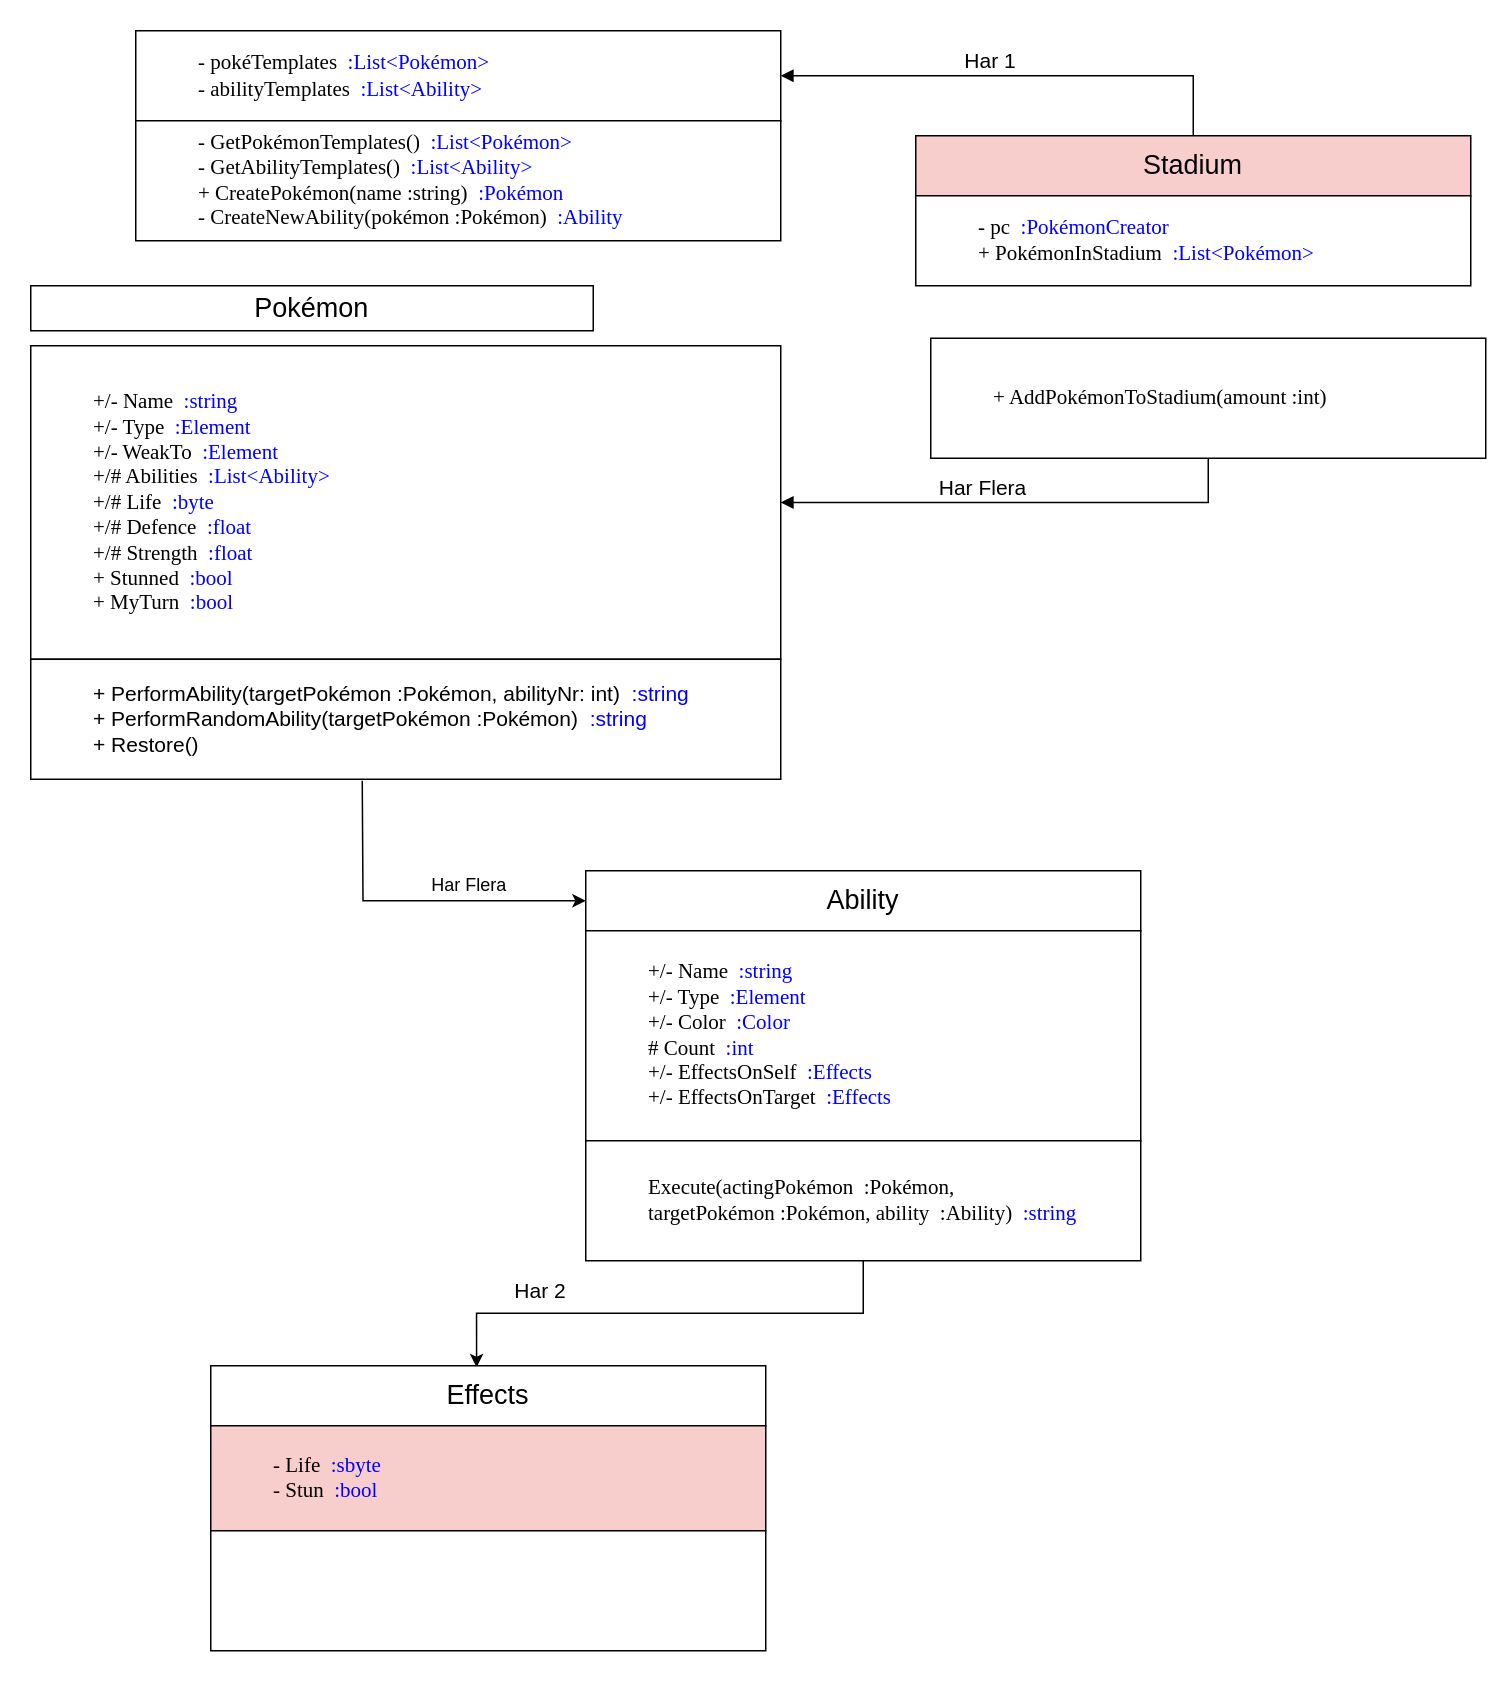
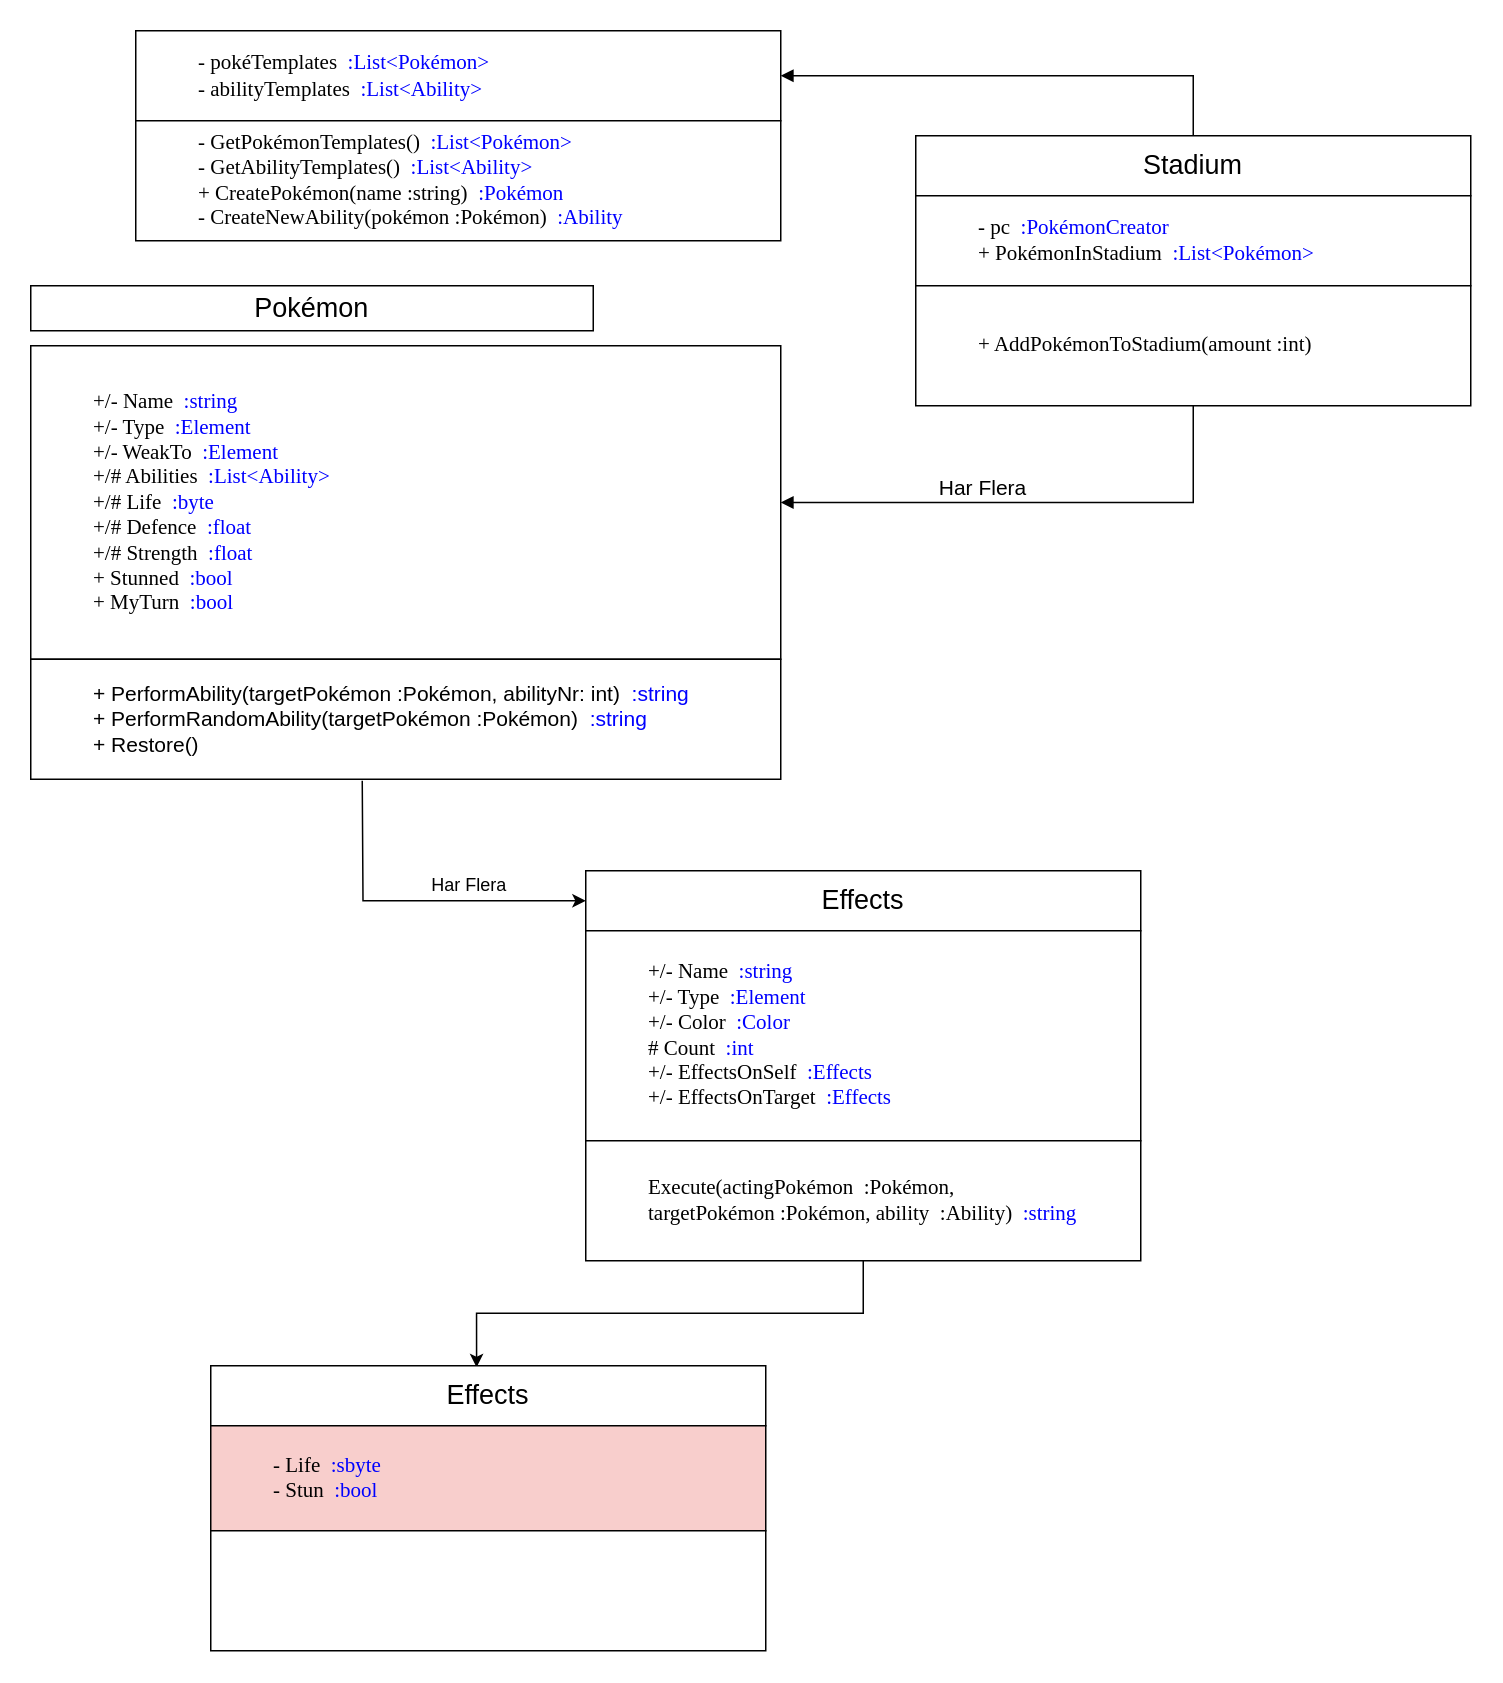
node "Har 1": removed
node "Stadium": fillcolor #f8cecc -> #ffffff
node "+ AddPokémonToStadium(amount :int)": moved (1208, 398) -> (1193, 346)
node "Ability": label "Ability" -> "Effects"
node "Har 2": removed
